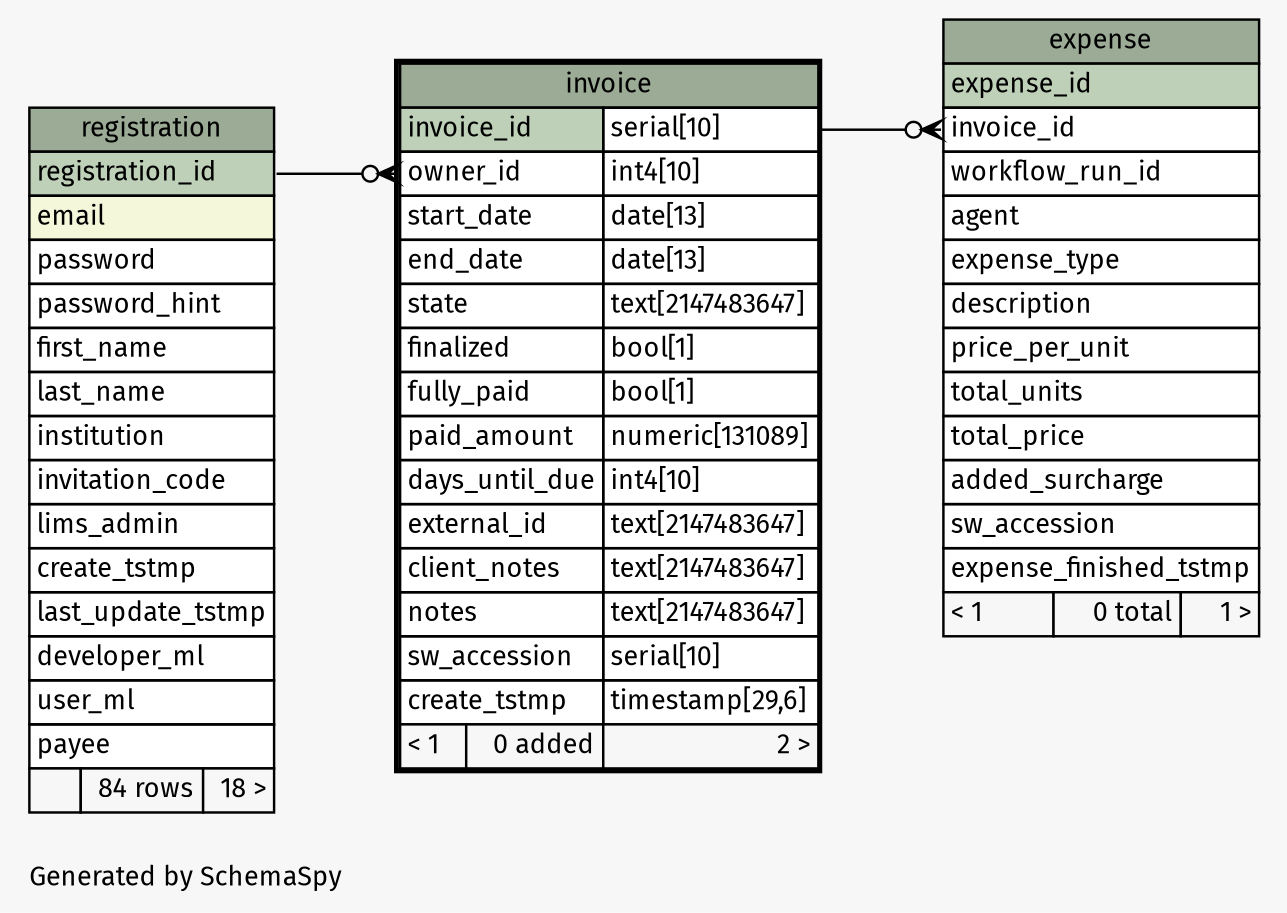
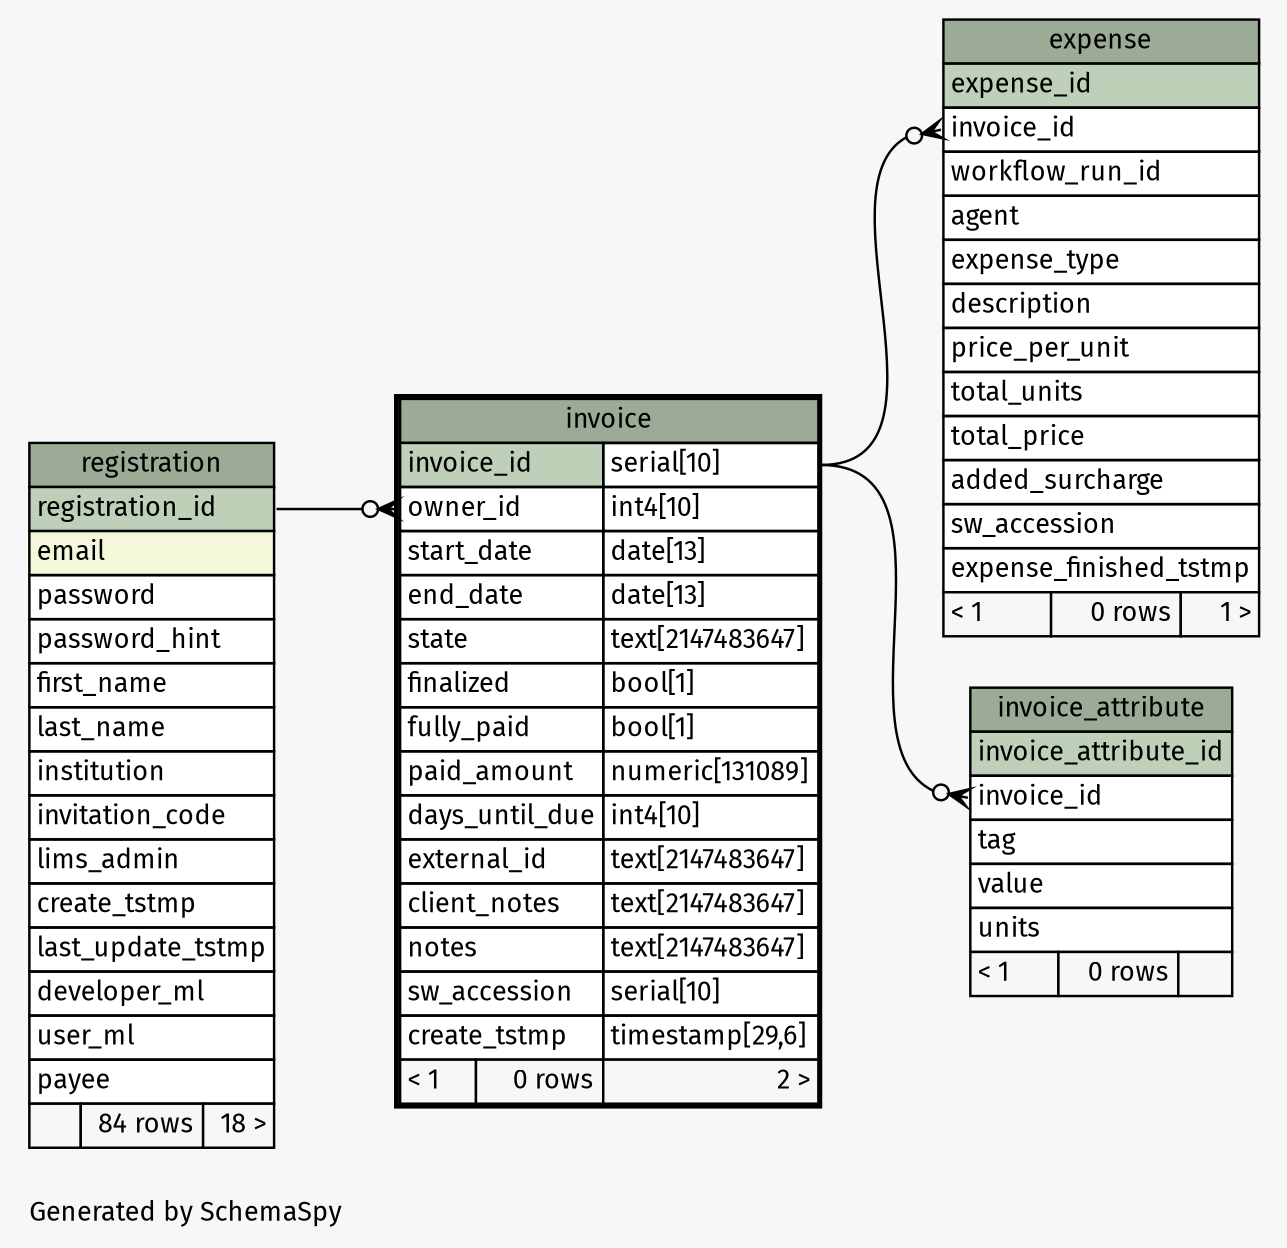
node "expense": text "0 total" -> "0 rows"
node "invoice": text "0 added" -> "0 rows"
node "invoice_attribute": added
